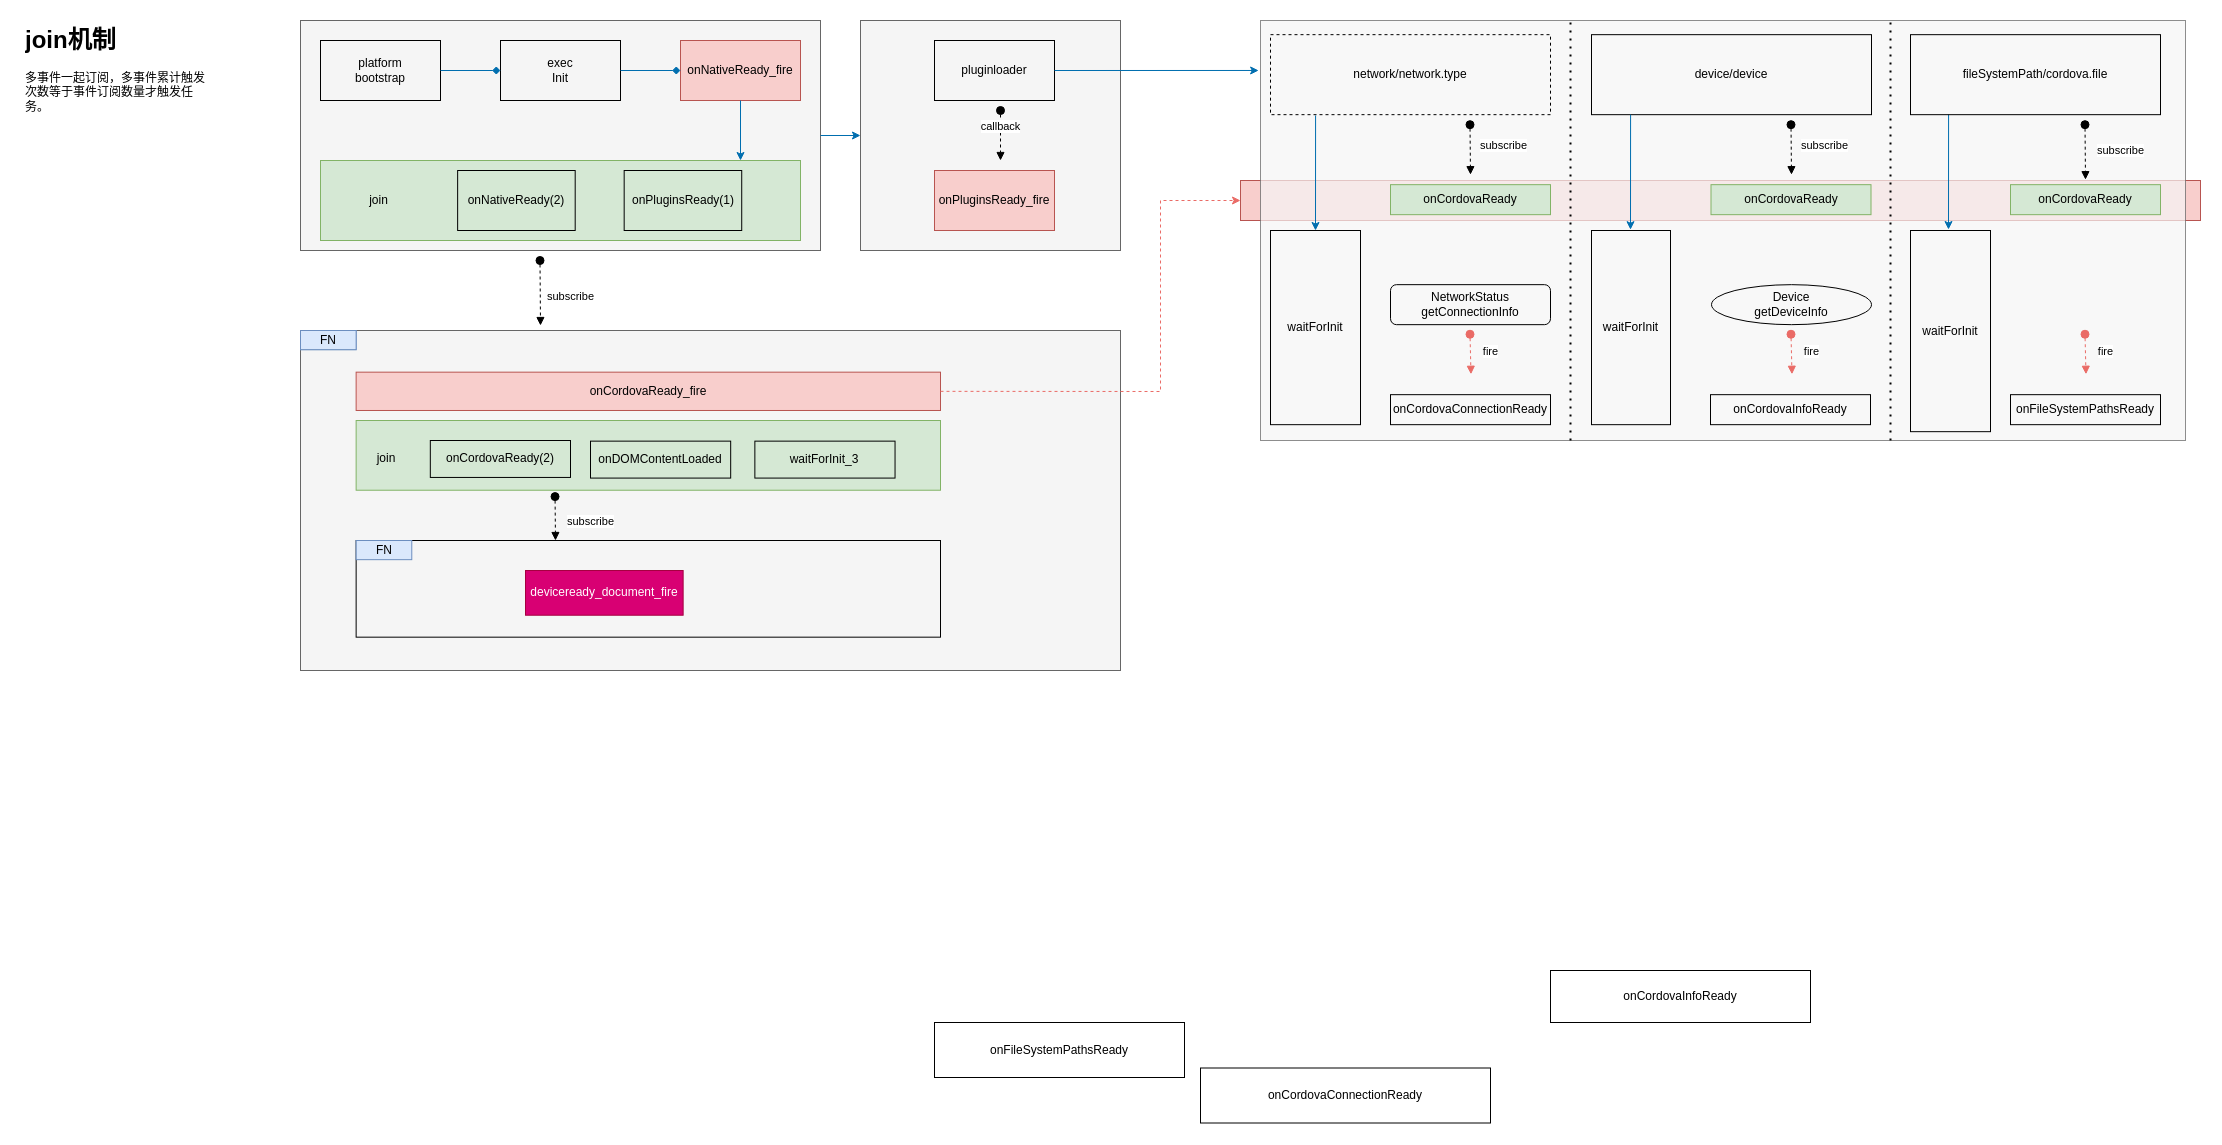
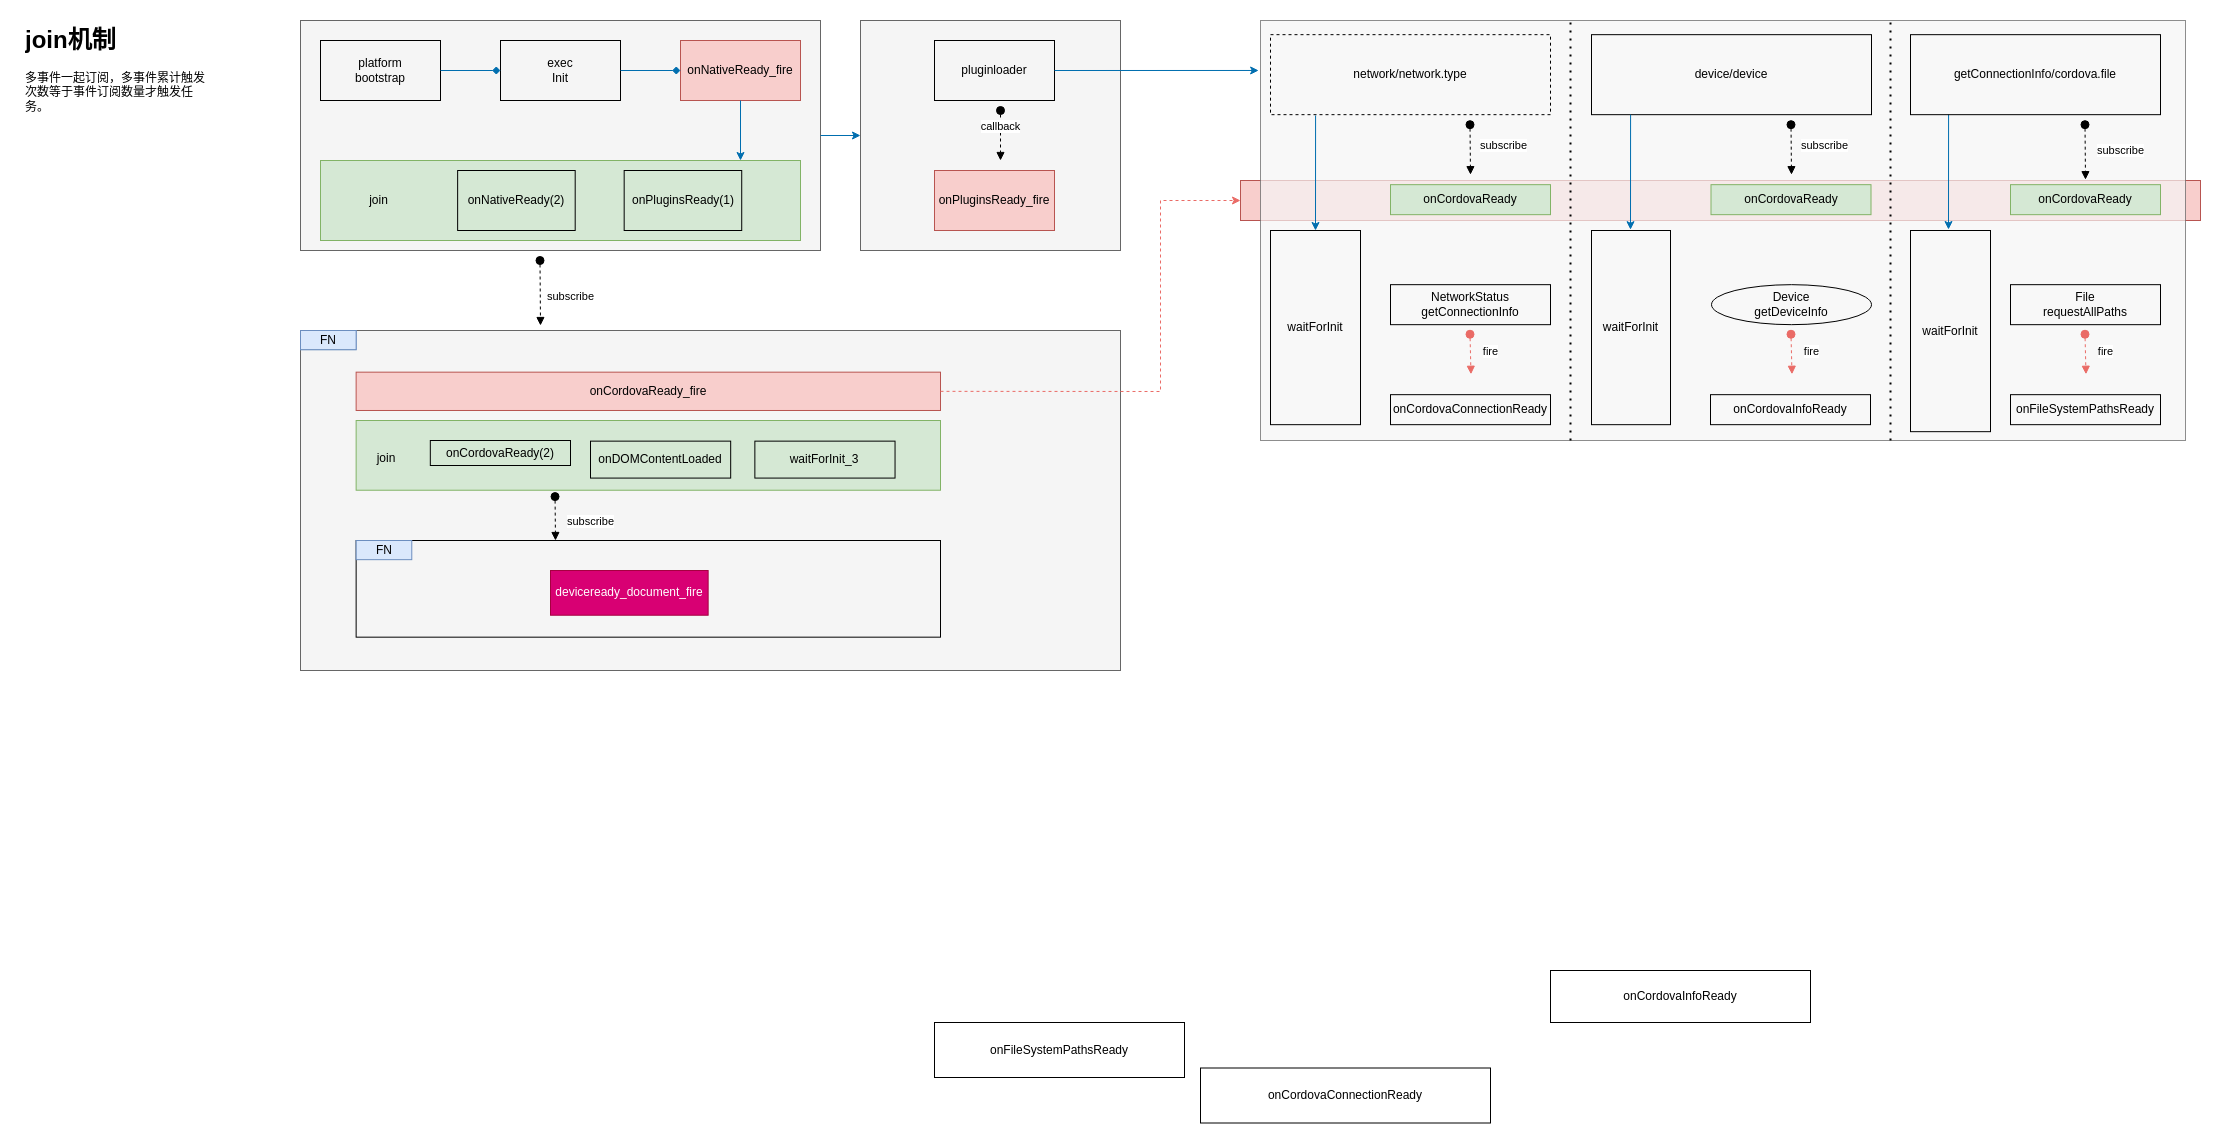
node "fileSystemPath/cordova.file": label "fileSystemPath/cordova.file" -> "getConnectionInfo/cordova.file"
node "NetworkStatus getConnectionInfo": shape rounded rectangle -> rectangle
node "File requestAllPaths": added
node "onCordovaReady(2)": size 140x37 -> 140x25
node "deviceready_document_fire": moved (604, 593) -> (629, 593)
